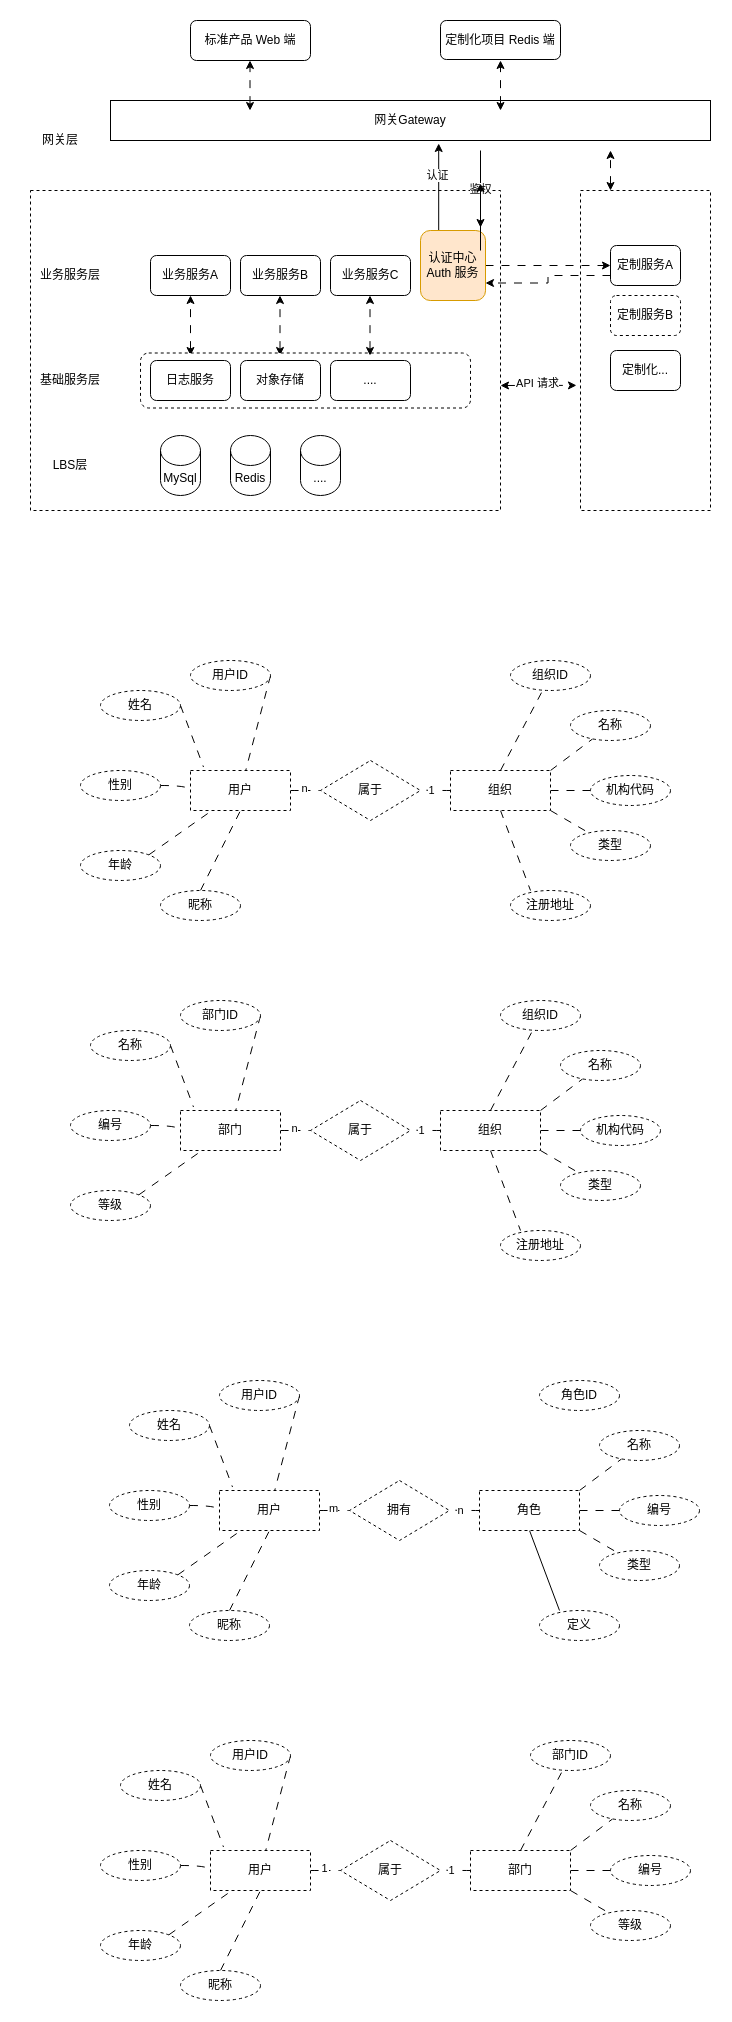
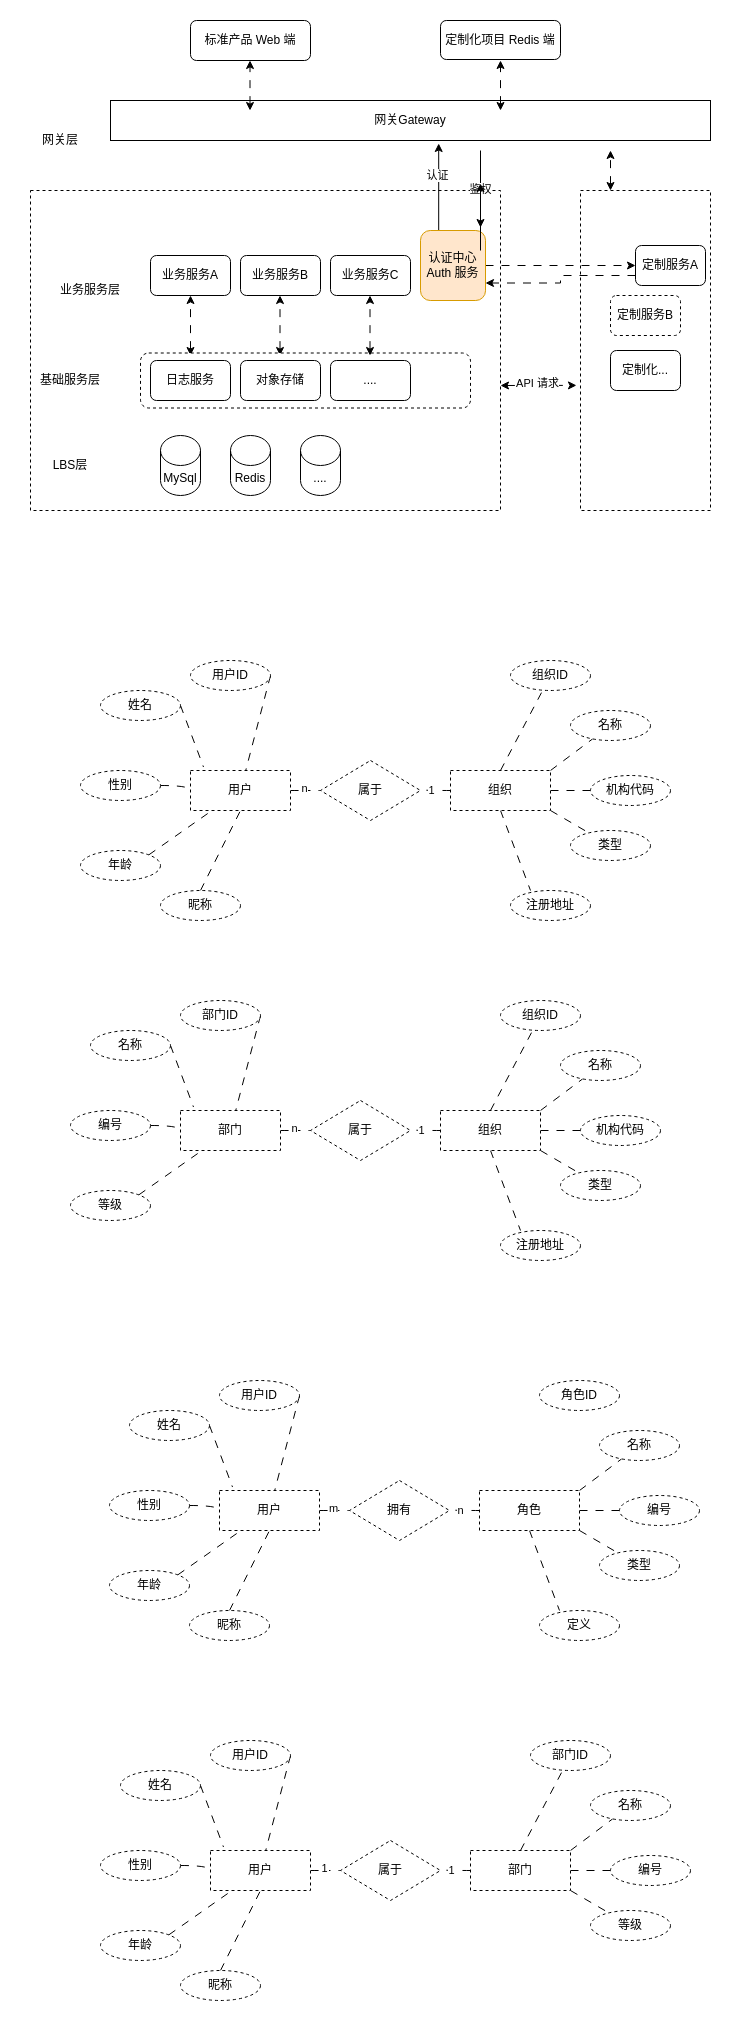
node "定制服务A": moved (646, 266) -> (671, 266)
node "业务服务层": moved (71, 276) -> (91, 291)
edge "角色" -- "定义": style solid -> dashed
